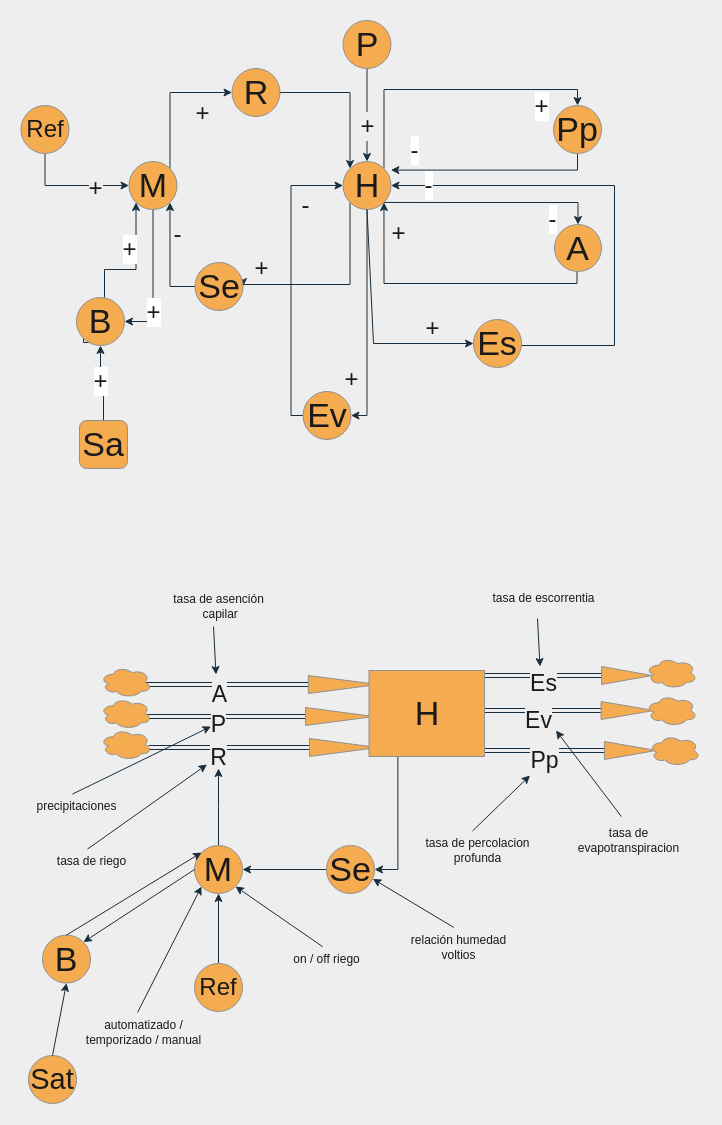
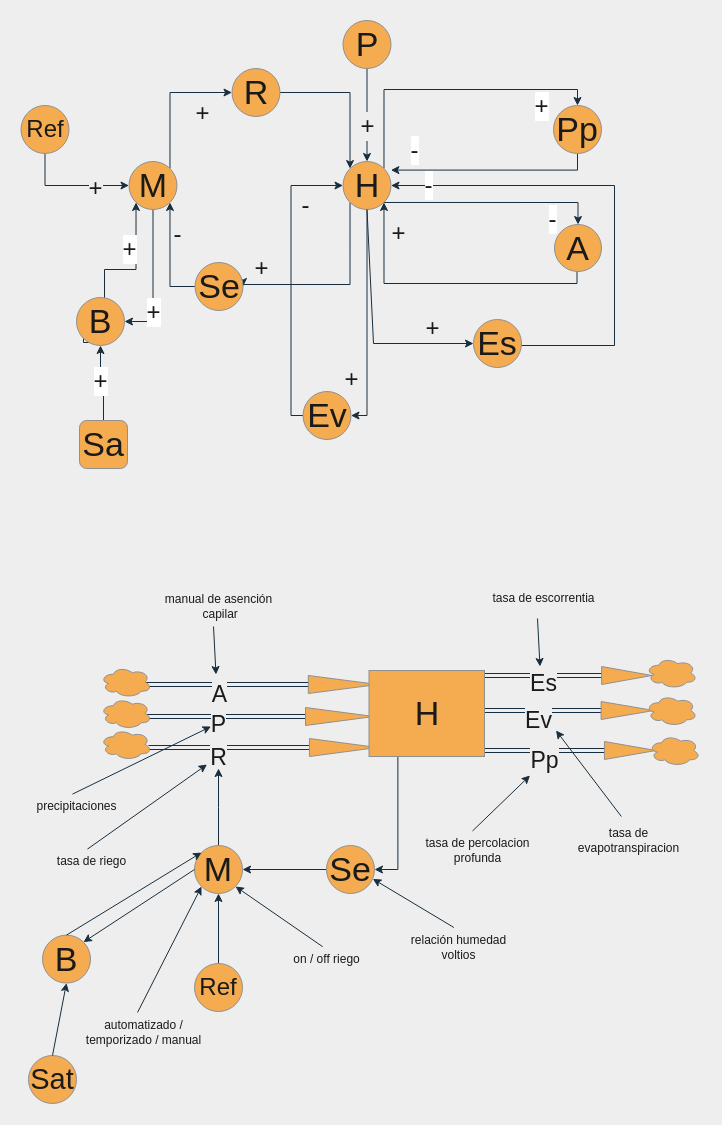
node "tasa de asención capilar": label "tasa de asención capilar" -> "manual de asención capilar"
